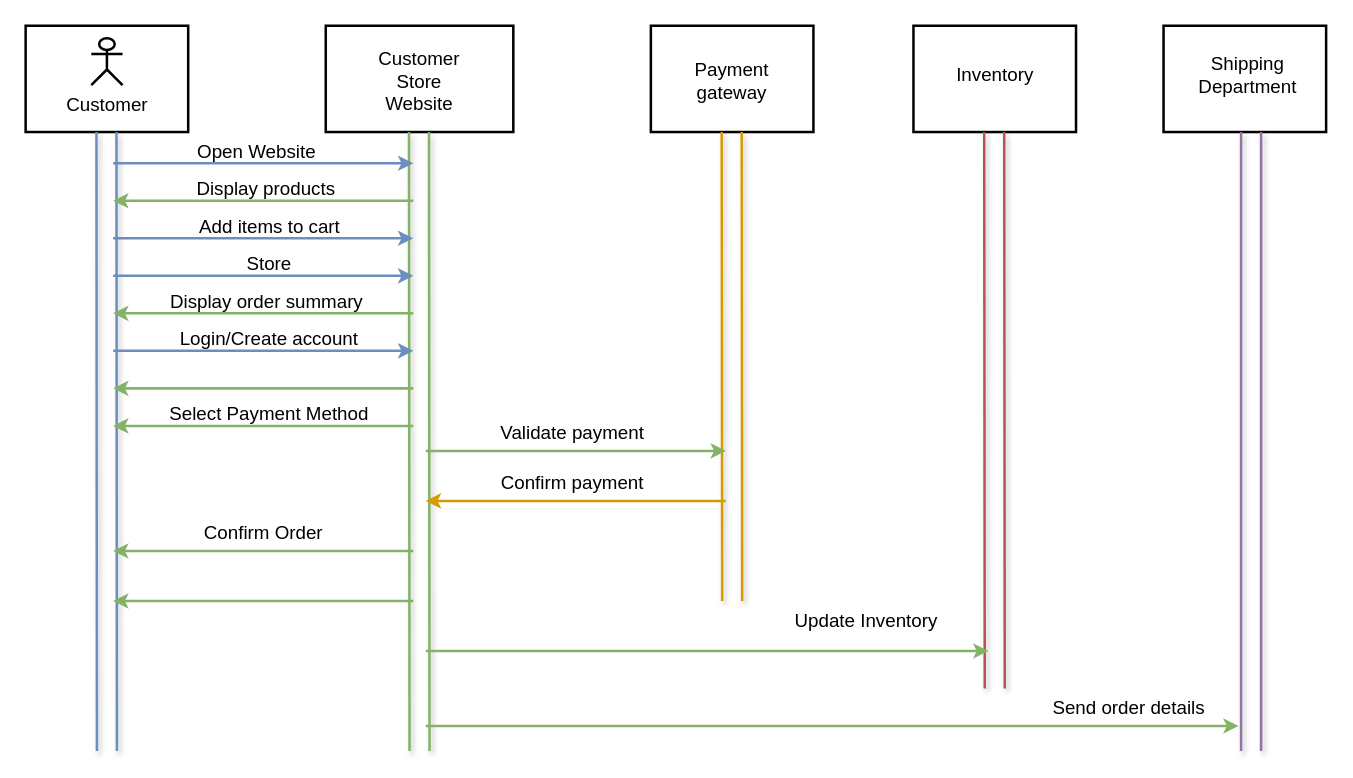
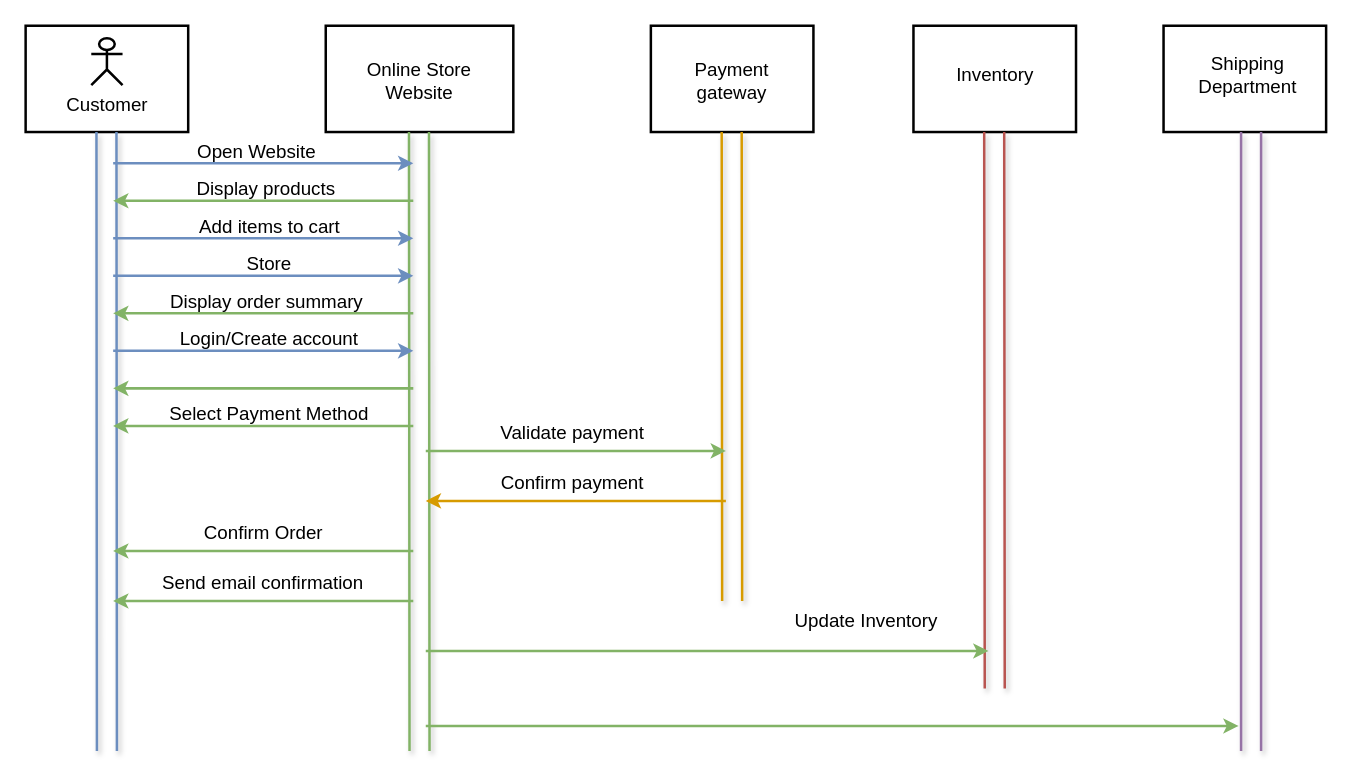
node "Customer Store Website": label "Customer Store Website" -> "Online Store Website"
node "Send email confirmation": added
node "Send order details": removed
